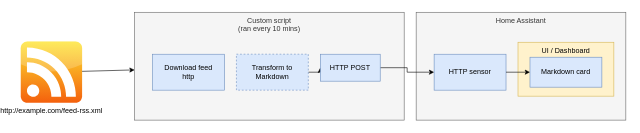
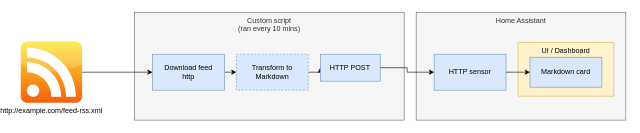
edge "http://example.com/feed-rss.xml" -> "Custom script (ran every 10 mins)": now "http://example.com/feed-rss.xml" -> "Download feed http"
edge "Download feed http" -> "Transform to Markdown": added
